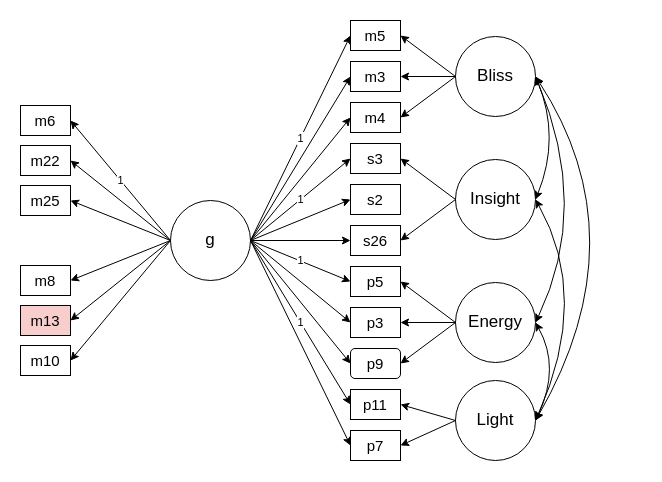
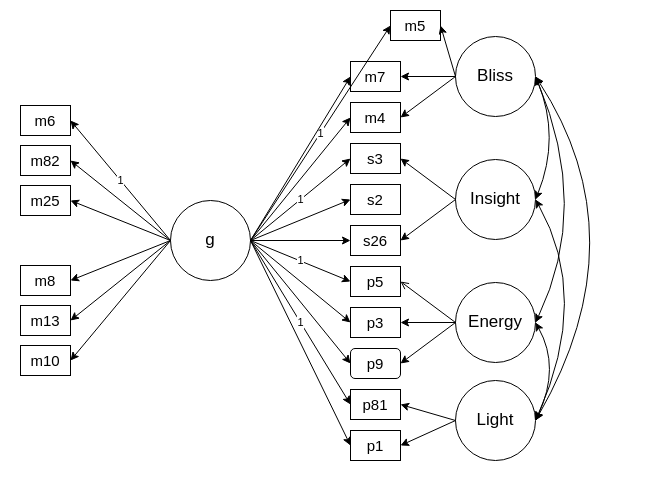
node "m5": moved (376, 36) -> (416, 26)
node "m3": label "m3" -> "m7"
node "m22": label "m22" -> "m82"
edge "Energy" -> "p5": arrowhead classic -> open
node "m13": fillcolor #f8cecc -> #ffffff
node "p11": label "p11" -> "p81"
node "p7": label "p7" -> "p1"
